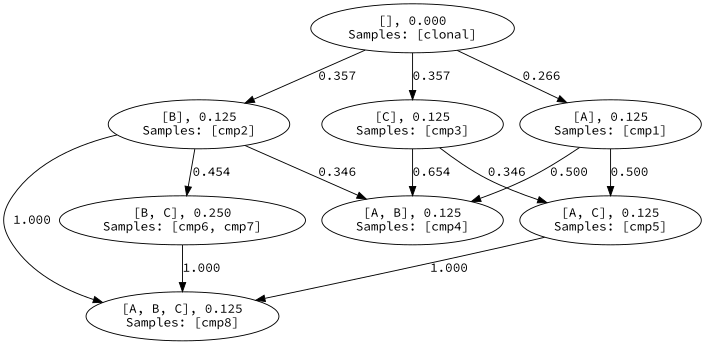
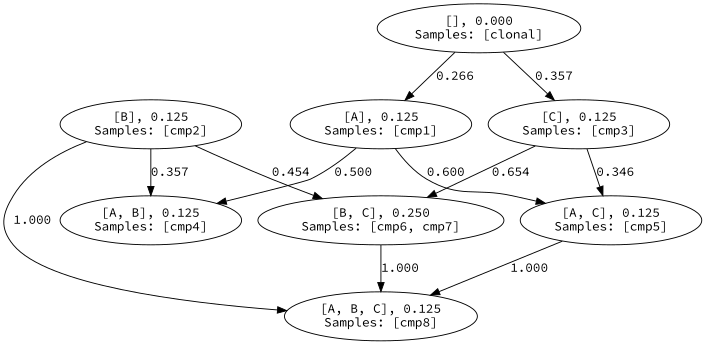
edge "[], 0.000 Samples: [clonal]" -> "[B], 0.125 Samples: [cmp2]": removed, label "0.357"
edge "[C], 0.125 Samples: [cmp3]" -> "[A, B], 0.125 Samples: [cmp4]": now "[C], 0.125 Samples: [cmp3]" -> "[B, C], 0.250 Samples: [cmp6, cmp7]"
edge "[B], 0.125 Samples: [cmp2]" -> "[A, B], 0.125 Samples: [cmp4]": label "0.346" -> "0.357"
edge "[A], 0.125 Samples: [cmp1]" -> "[A, C], 0.125 Samples: [cmp5]": label "0.500" -> "0.600"
